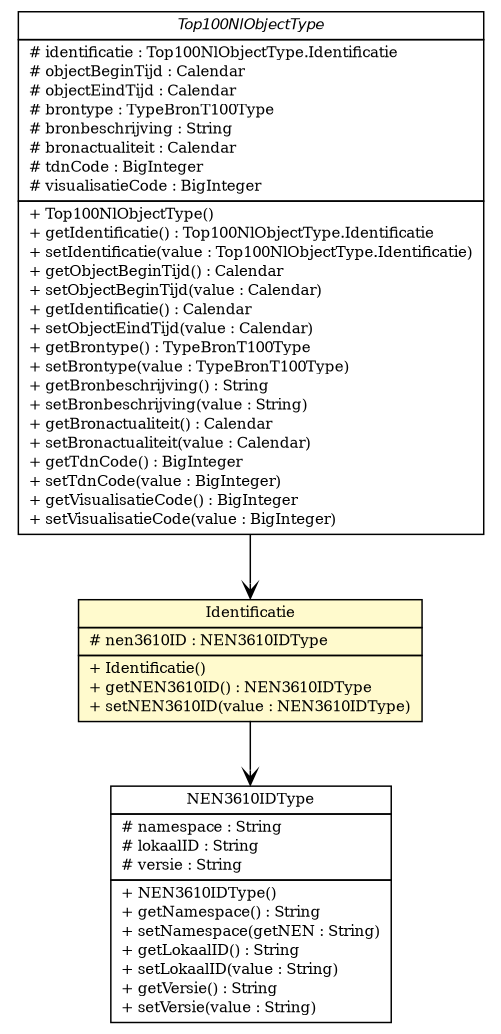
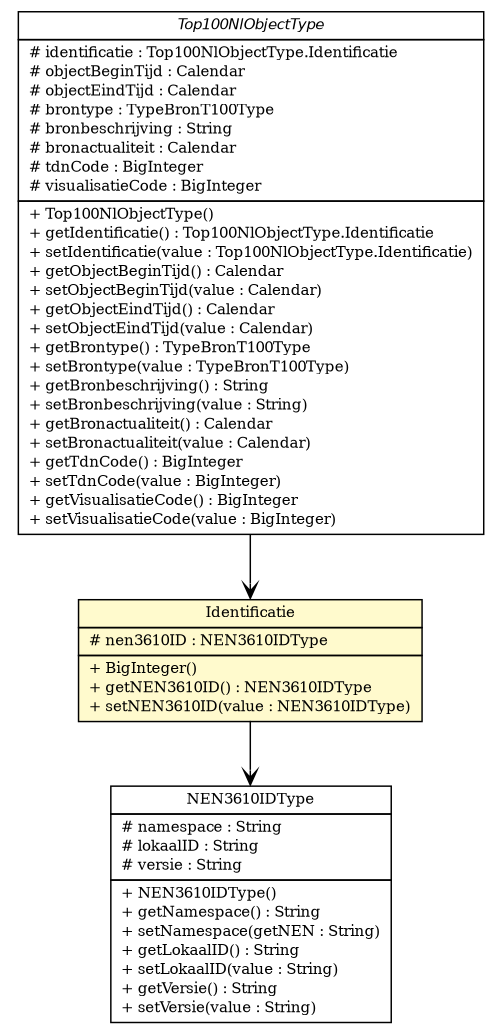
node "Top100NlObjectType": text "+ getIdentificatie() : Calendar" -> "+ getObjectEindTijd() : Calendar"
node "Identificatie": text "+ Identificatie()" -> "+ BigInteger()"
